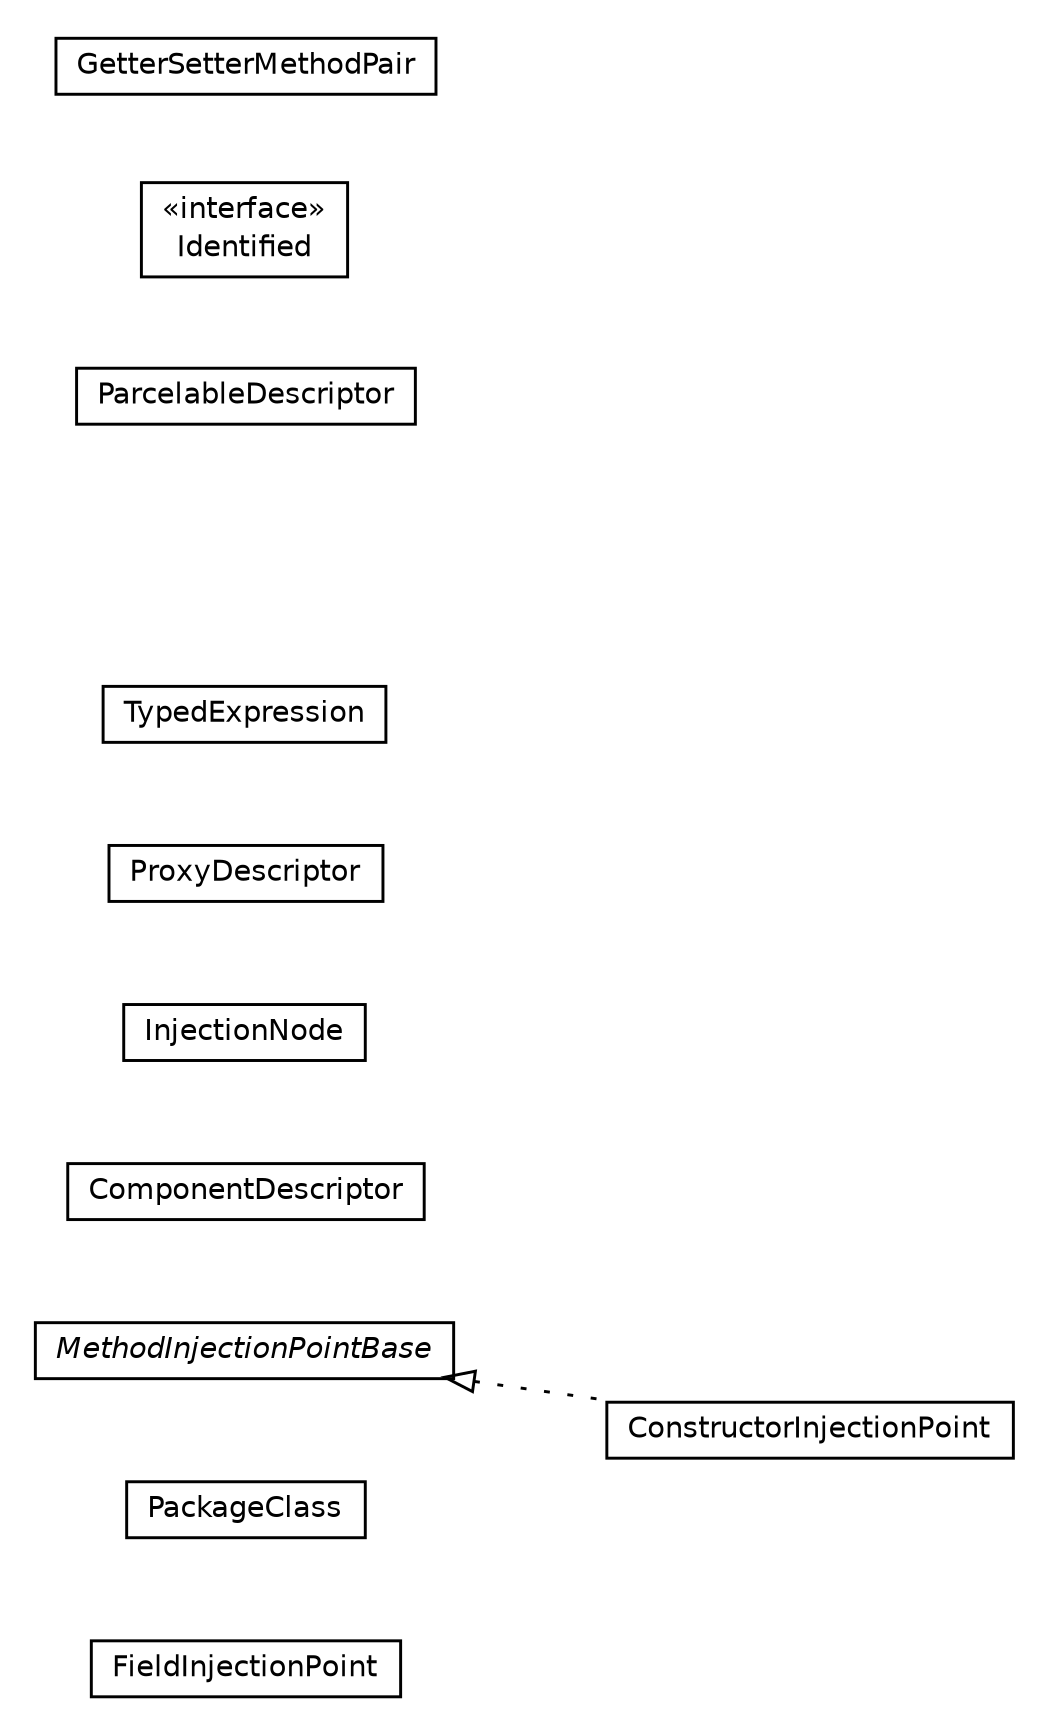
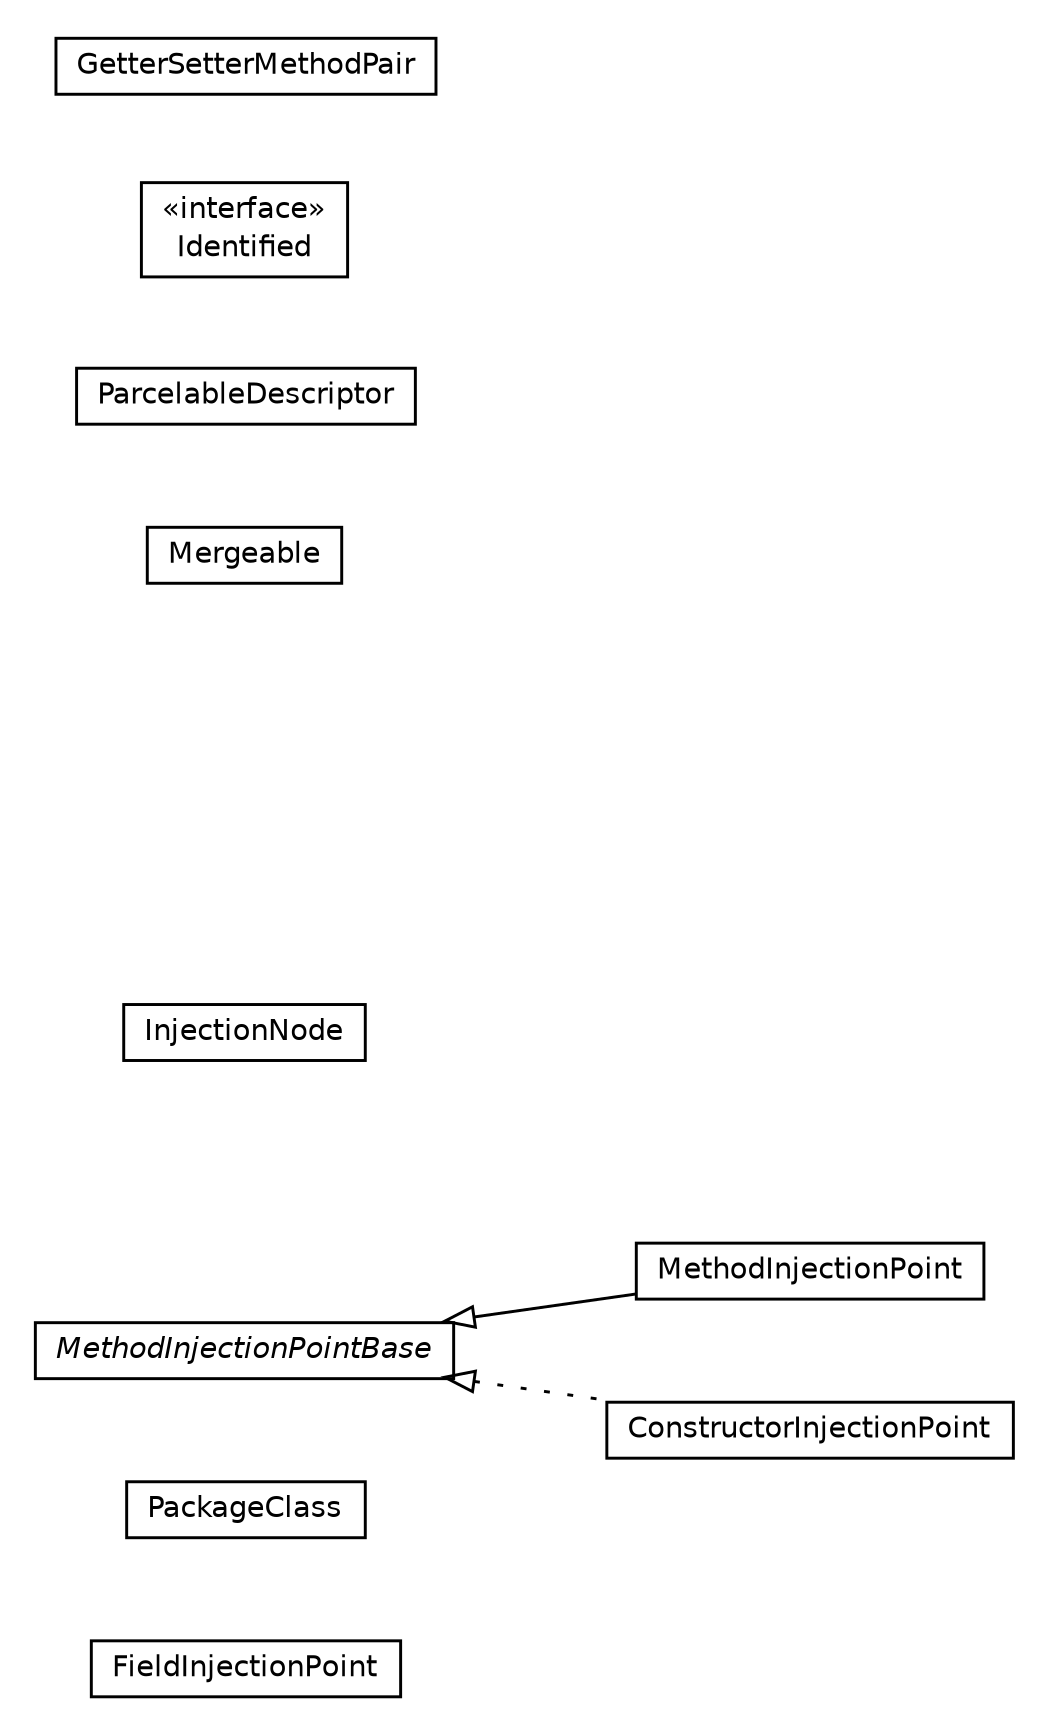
node "Mergeable": added
node "TypedExpression": removed
node "ProxyDescriptor": removed
node "ComponentDescriptor": removed
node "MethodInjectionPoint": added
